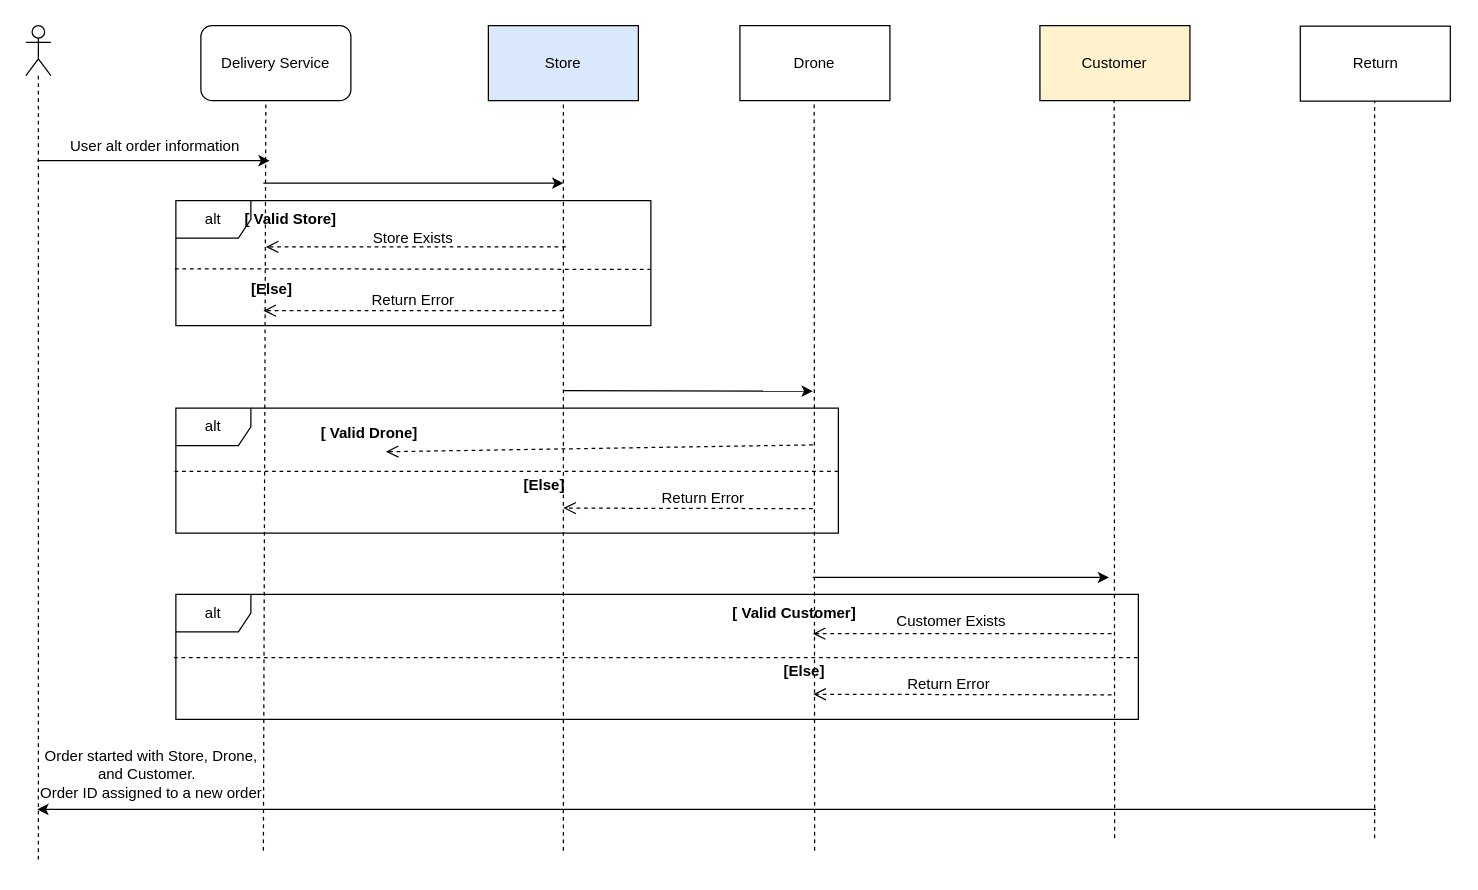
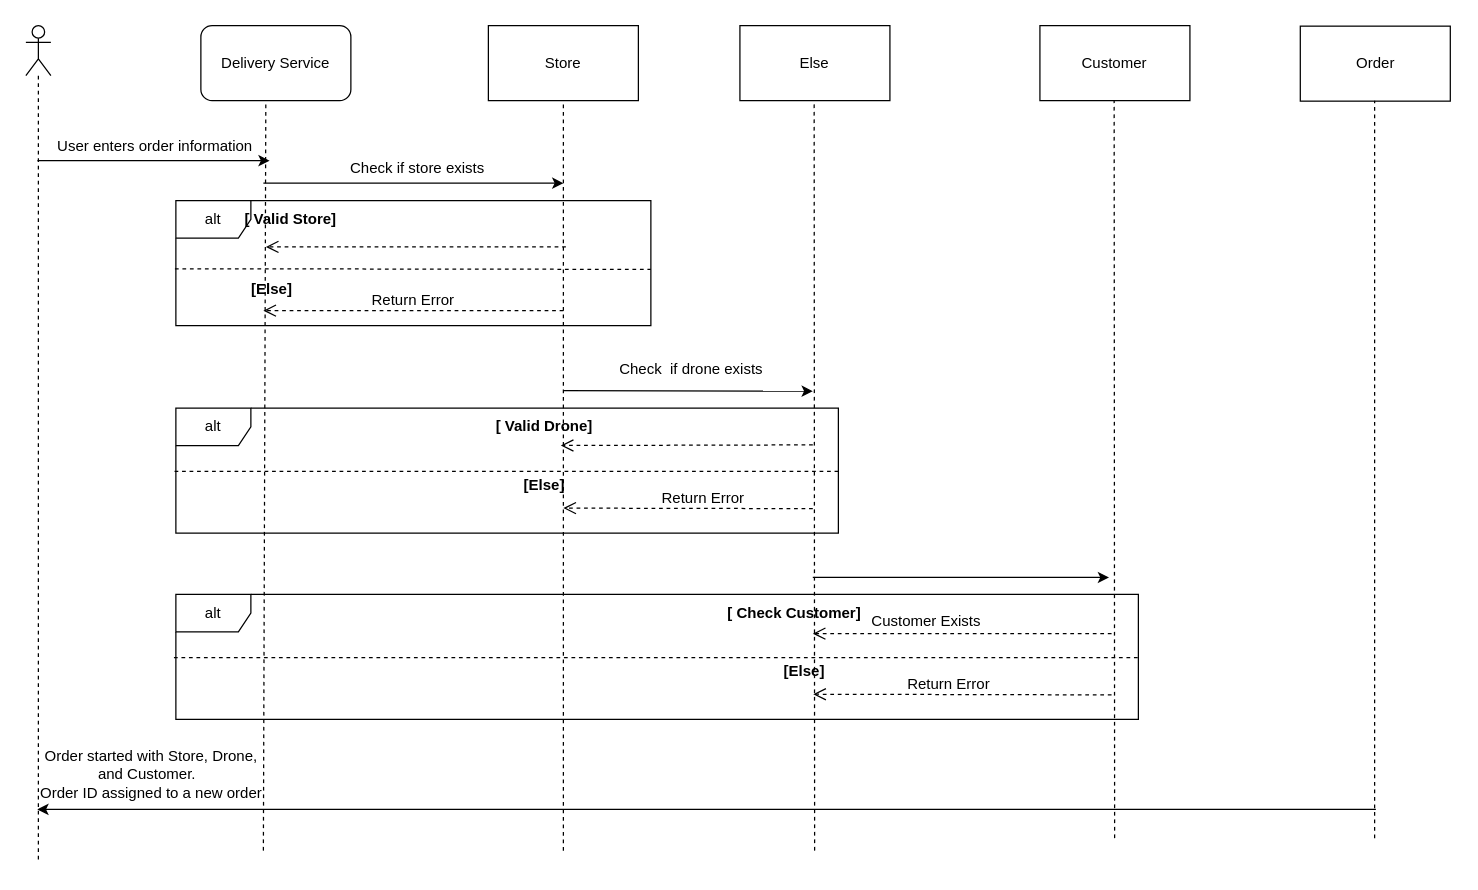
node "Store": fillcolor #dae8fc -> #ffffff
node "Drone": label "Drone" -> "Else"
node "Customer": fillcolor #fff2cc -> #ffffff
node "Return": label "Return" -> "Order"
node "User alt order information": label "User alt order information" -> "User enters order information"
node "Check if store exists": added
node "Store Exists": removed
node "Check if drone exists": added
node "[ Valid Drone]": moved (369, 434) -> (544, 427)
node "[ Valid Customer]": label "[ Valid Customer]" -> "[ Check Customer]"
node "Customer Exists": moved (951, 620) -> (926, 620)
